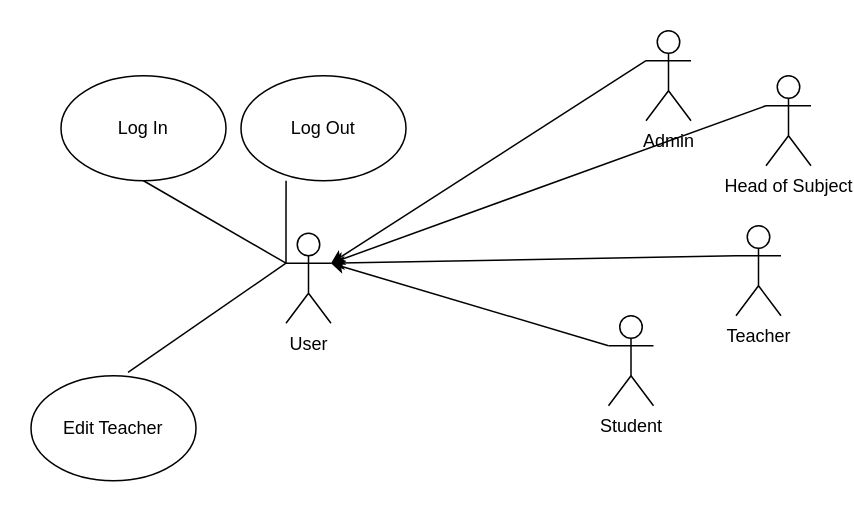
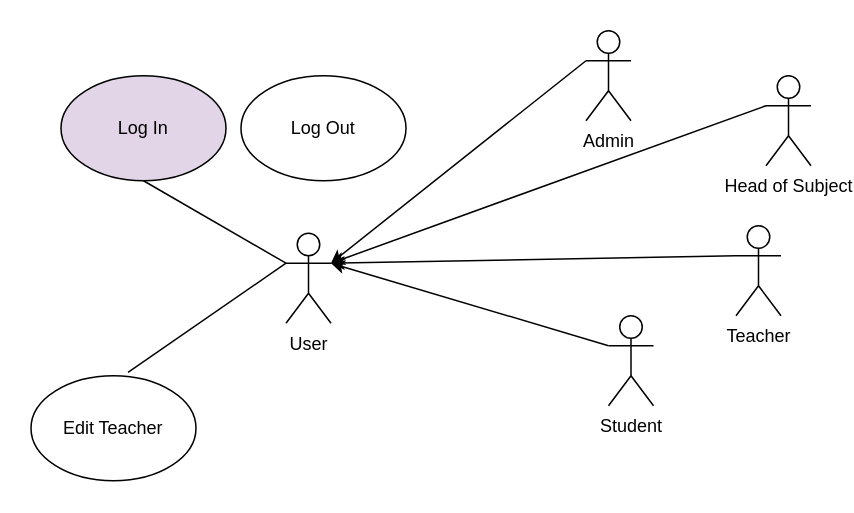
node "Admin": moved (668, 76) -> (608, 76)
node "Log In": fillcolor #ffffff -> #e1d5e7
edge "Log Out" -- "User": removed
